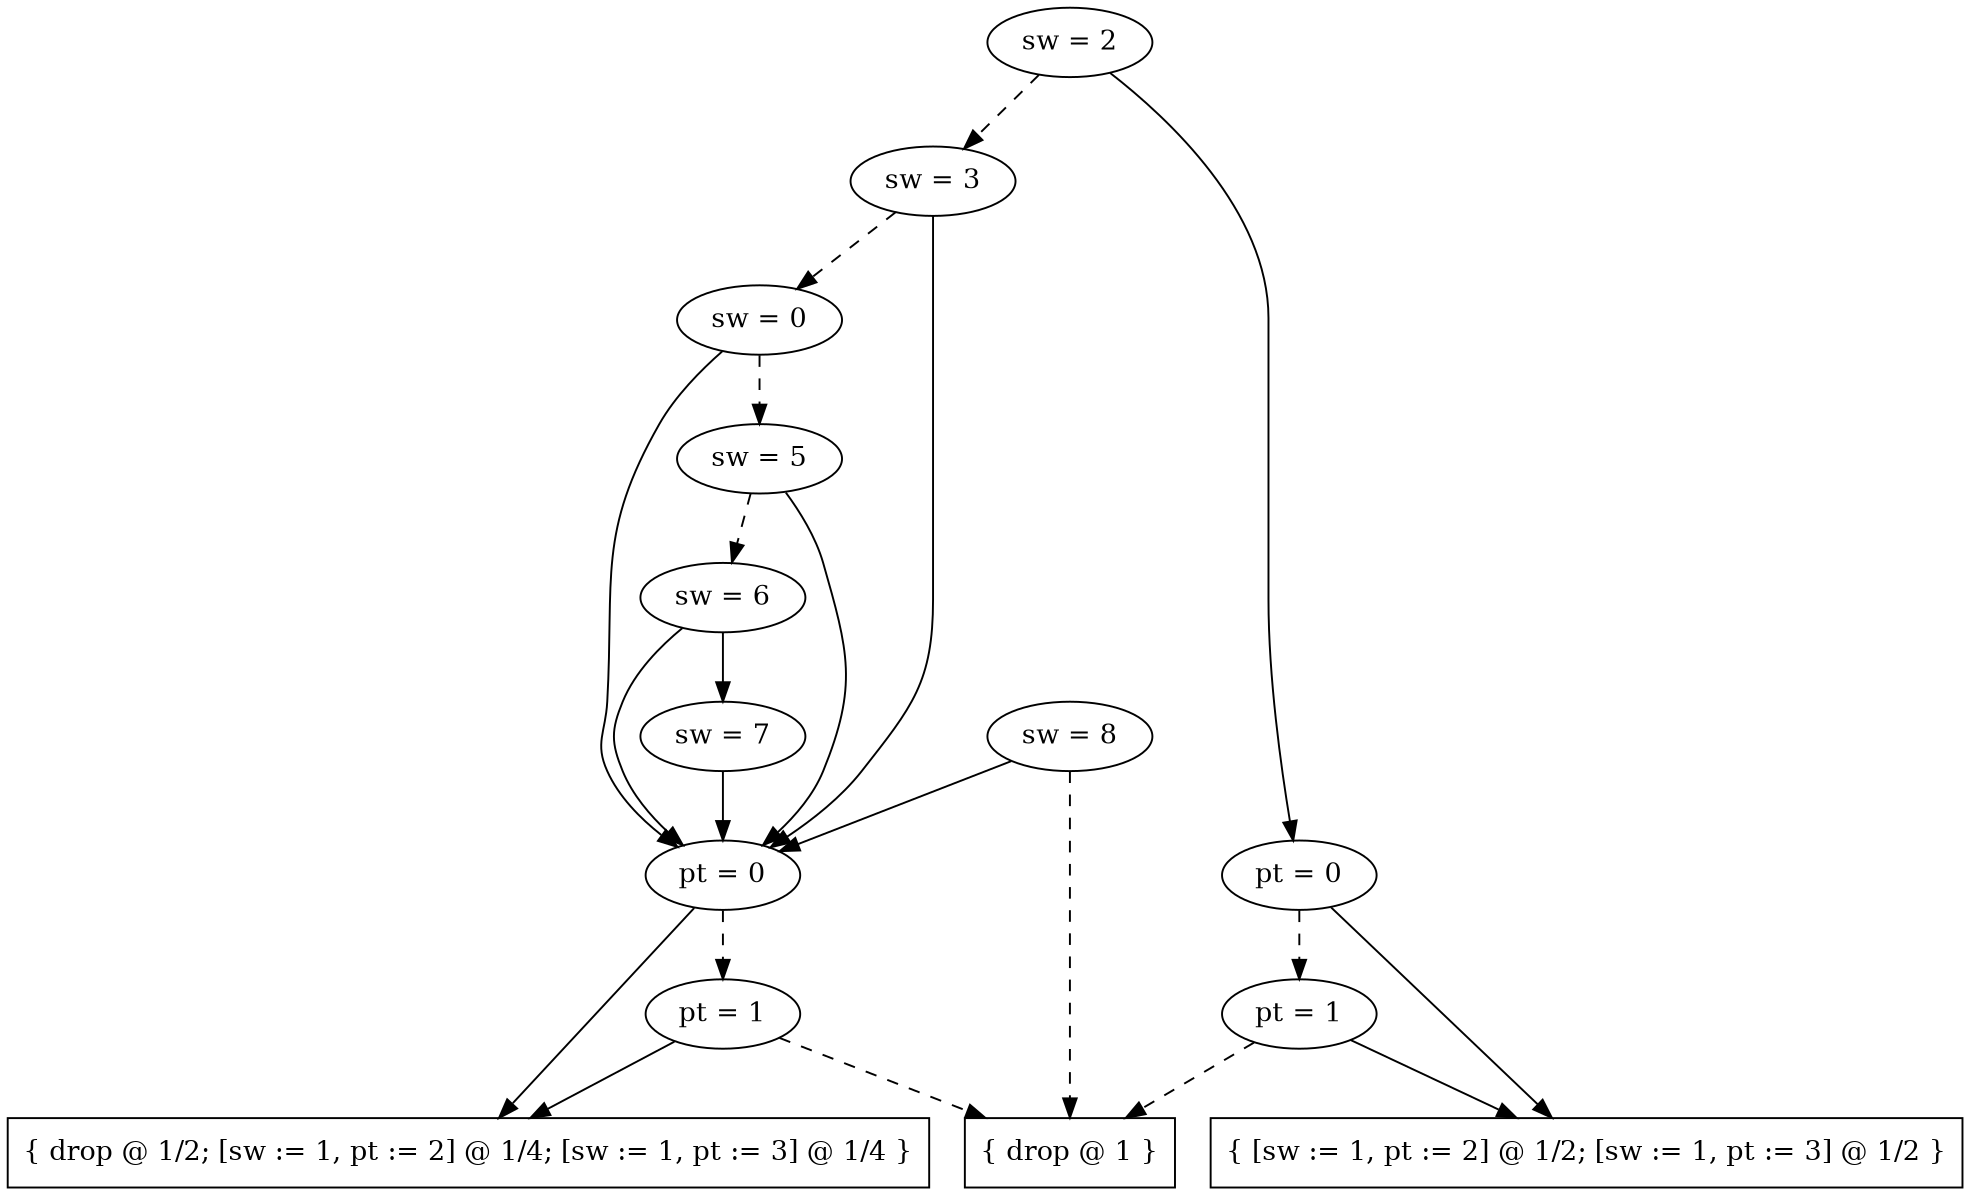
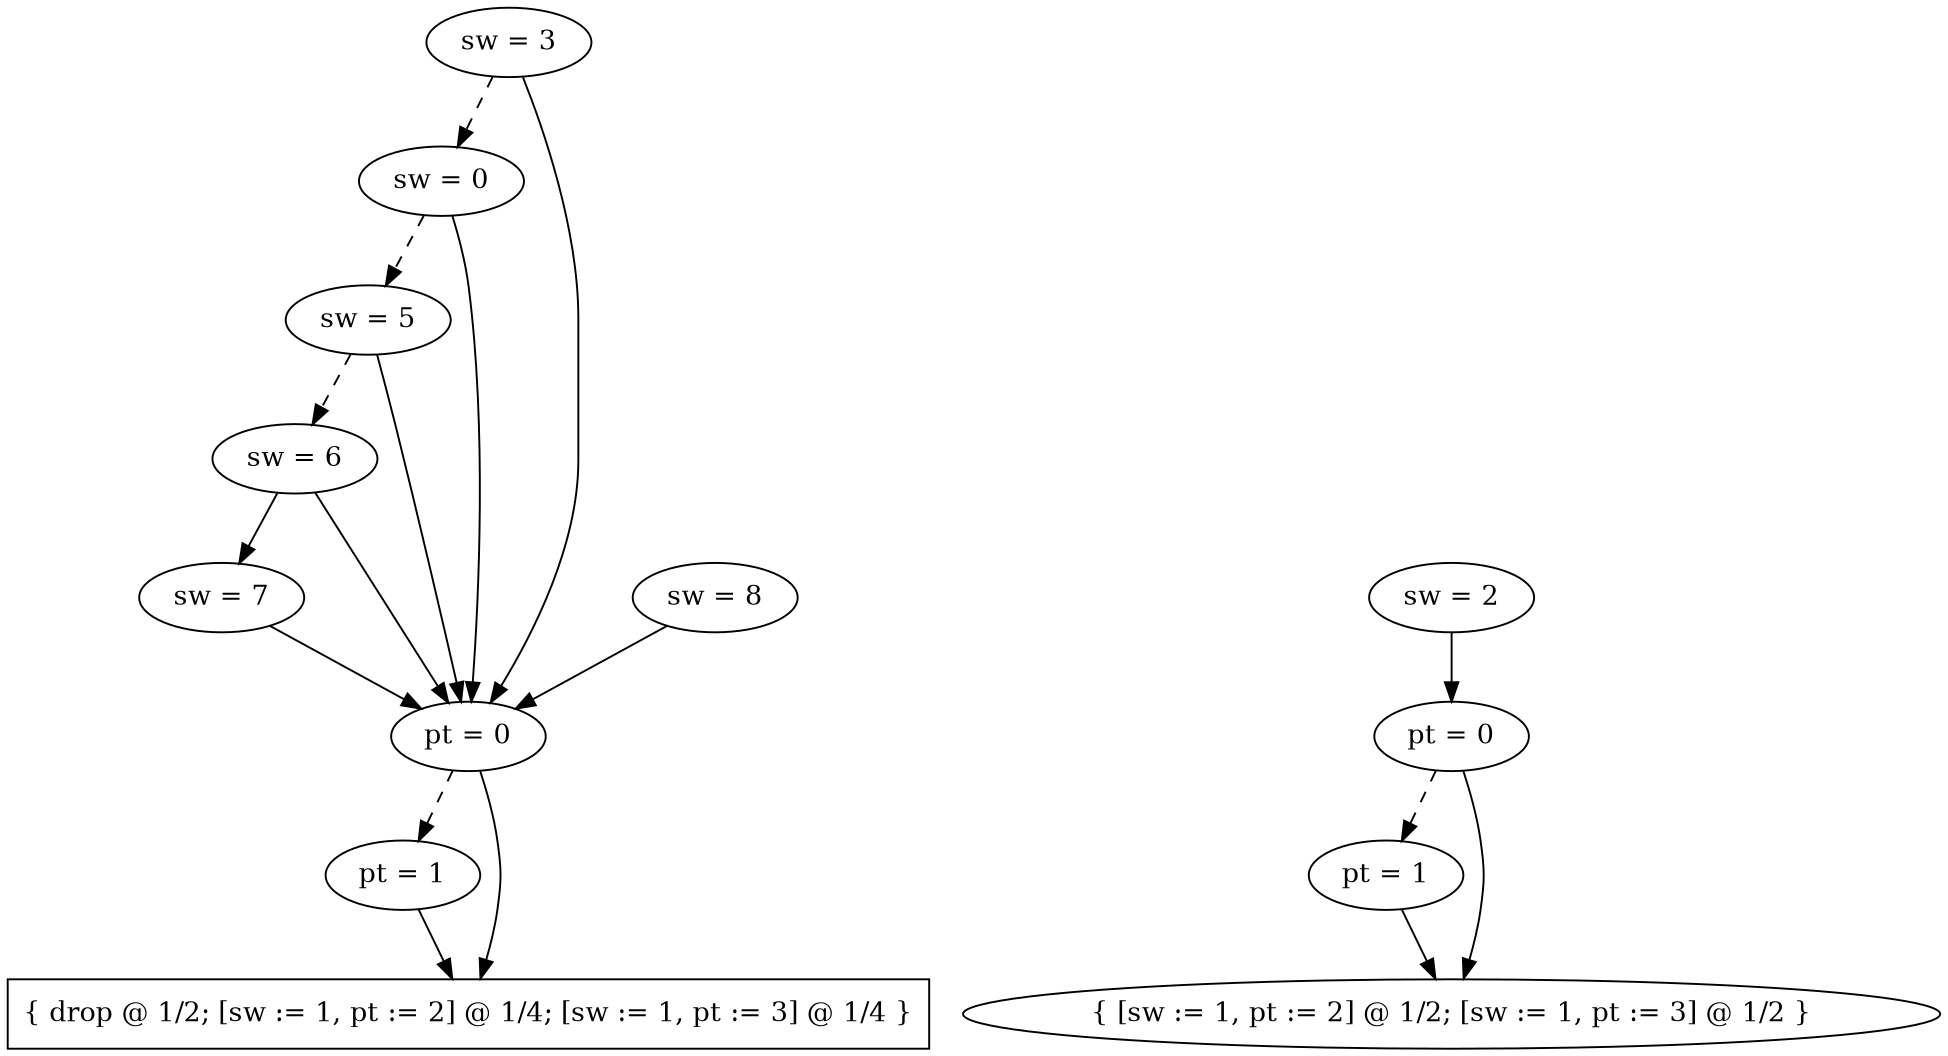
edge "sw = 2" -> "sw = 3": removed
node "{ drop @ 1 }": removed
node "{ [sw := 1, pt := 2] @ 1/2; [sw := 1, pt := 3] @ 1/2 }": shape box -> ellipse
